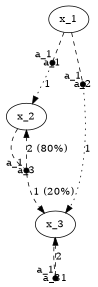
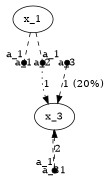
node "x_2": removed
